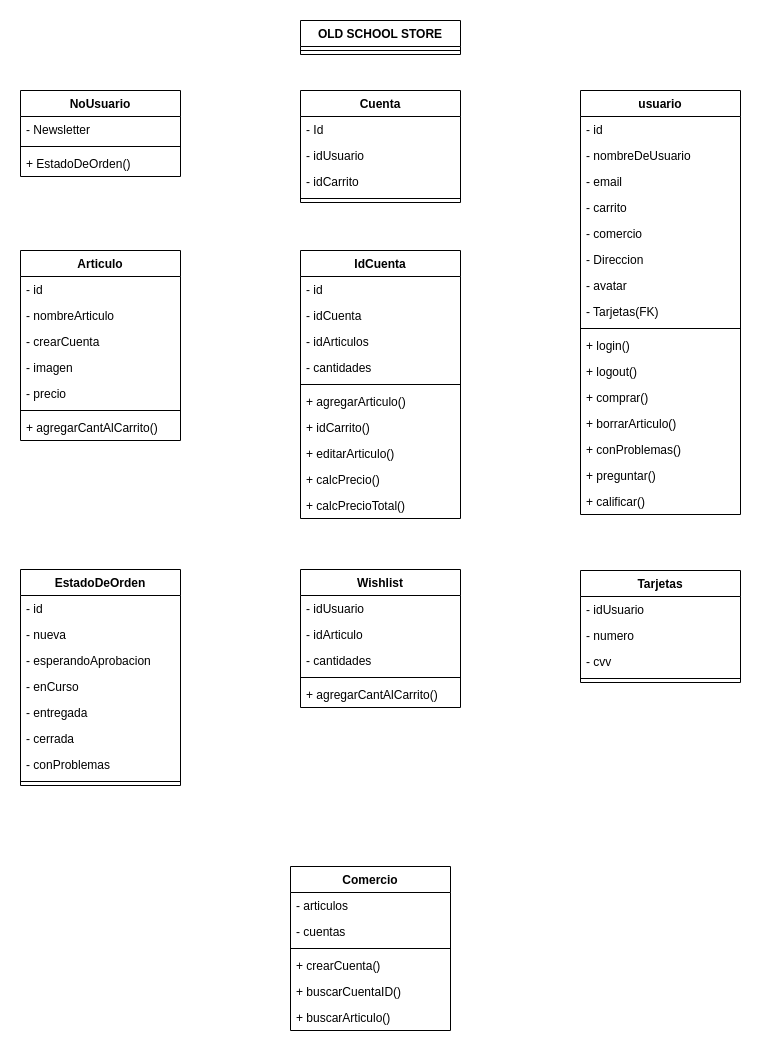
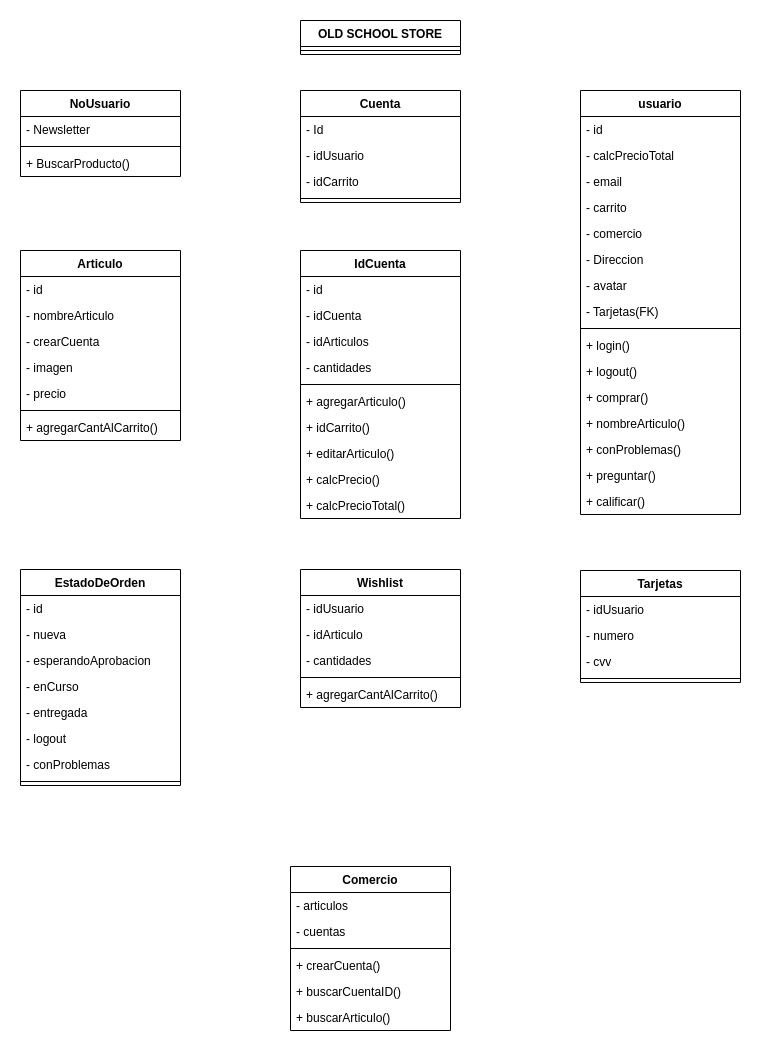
node "- nombreDeUsuario": label "- nombreDeUsuario" -> "- calcPrecioTotal"
node "+ EstadoDeOrden()": label "+ EstadoDeOrden()" -> "+ BuscarProducto()"
node "+ borrarArticulo()": label "+ borrarArticulo()" -> "+ nombreArticulo()"
node "- cerrada": label "- cerrada" -> "- logout"
